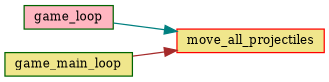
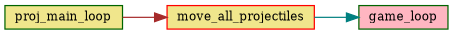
edge "game_loop" -> "move_all_projectiles": reversed
node "game_main_loop": label "game_main_loop" -> "proj_main_loop"
